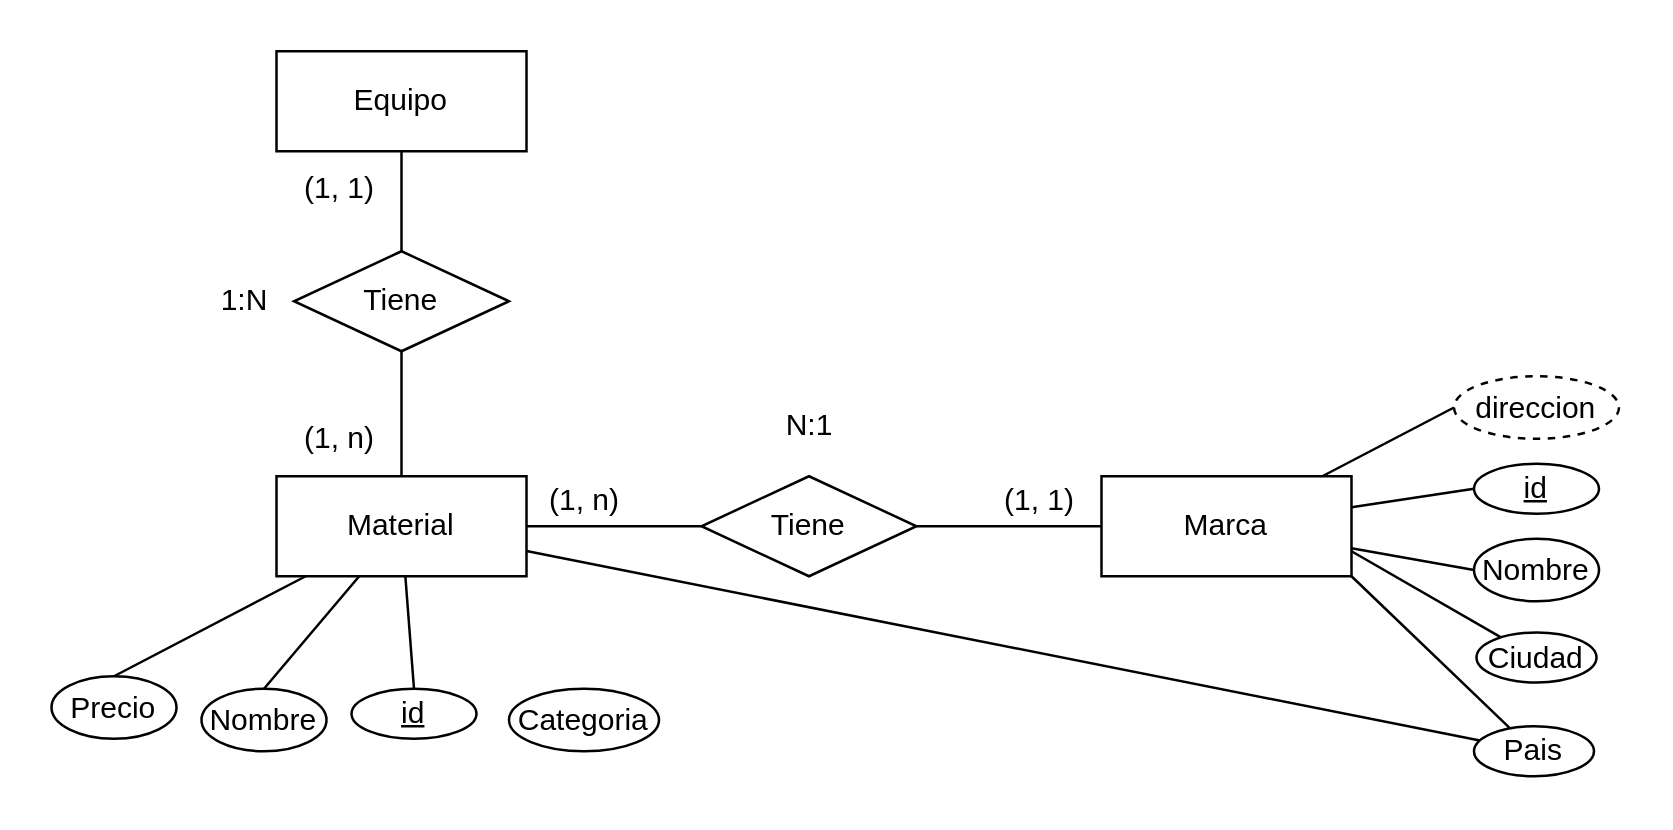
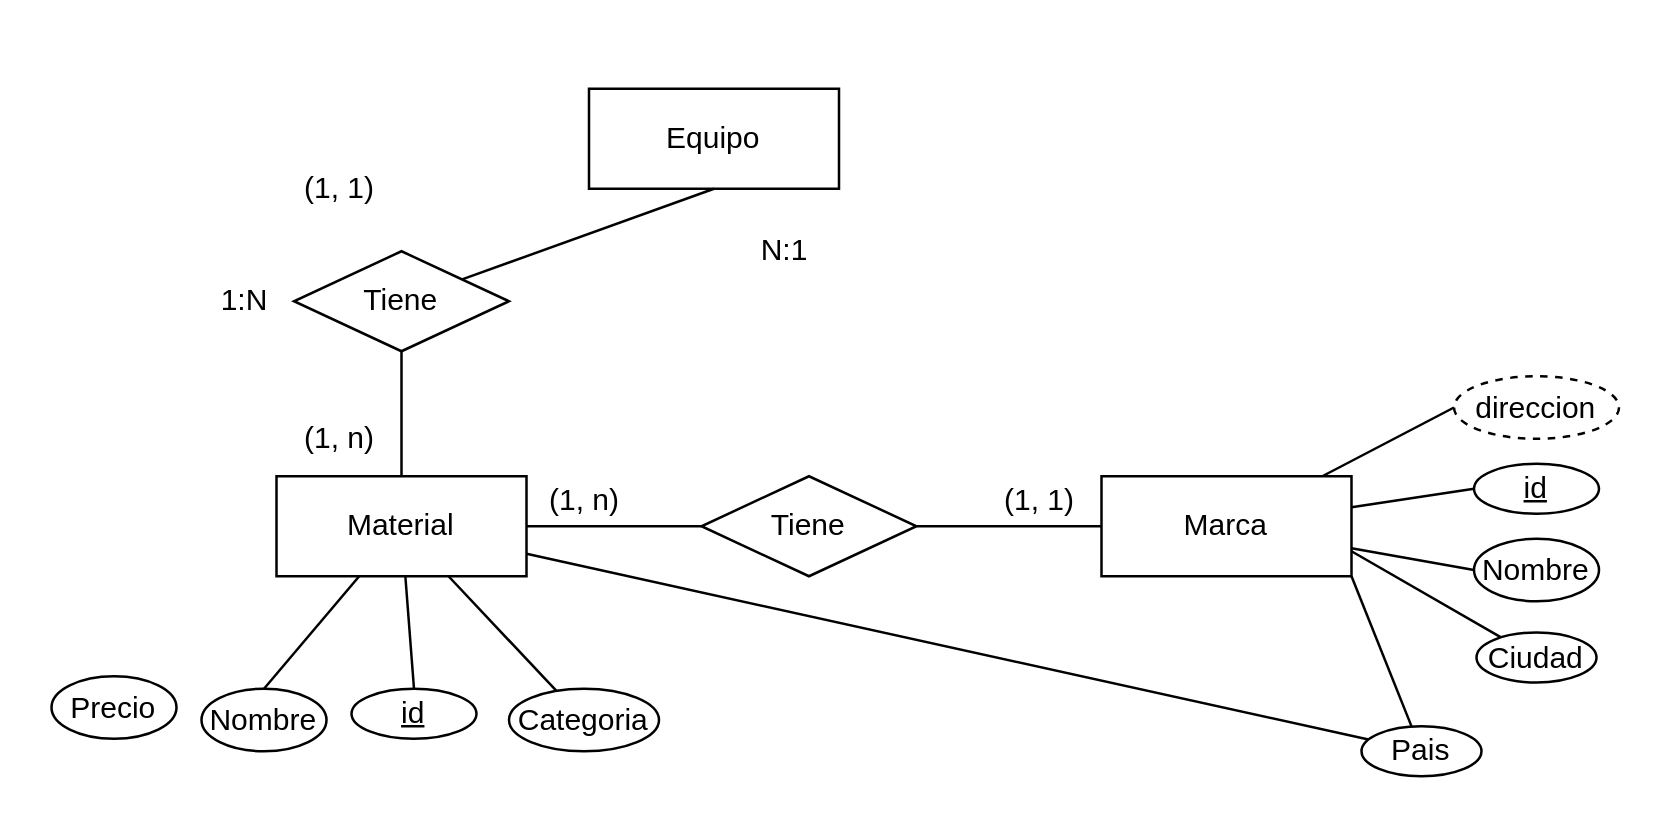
node "Equipo": moved (401, 101) -> (714, 139)
node "N:1": moved (809, 426) -> (784, 251)
edge "Material" -- "Precio": now "Material" -- "Categoria"
node "Pais": moved (1534, 751) -> (1421, 751)
